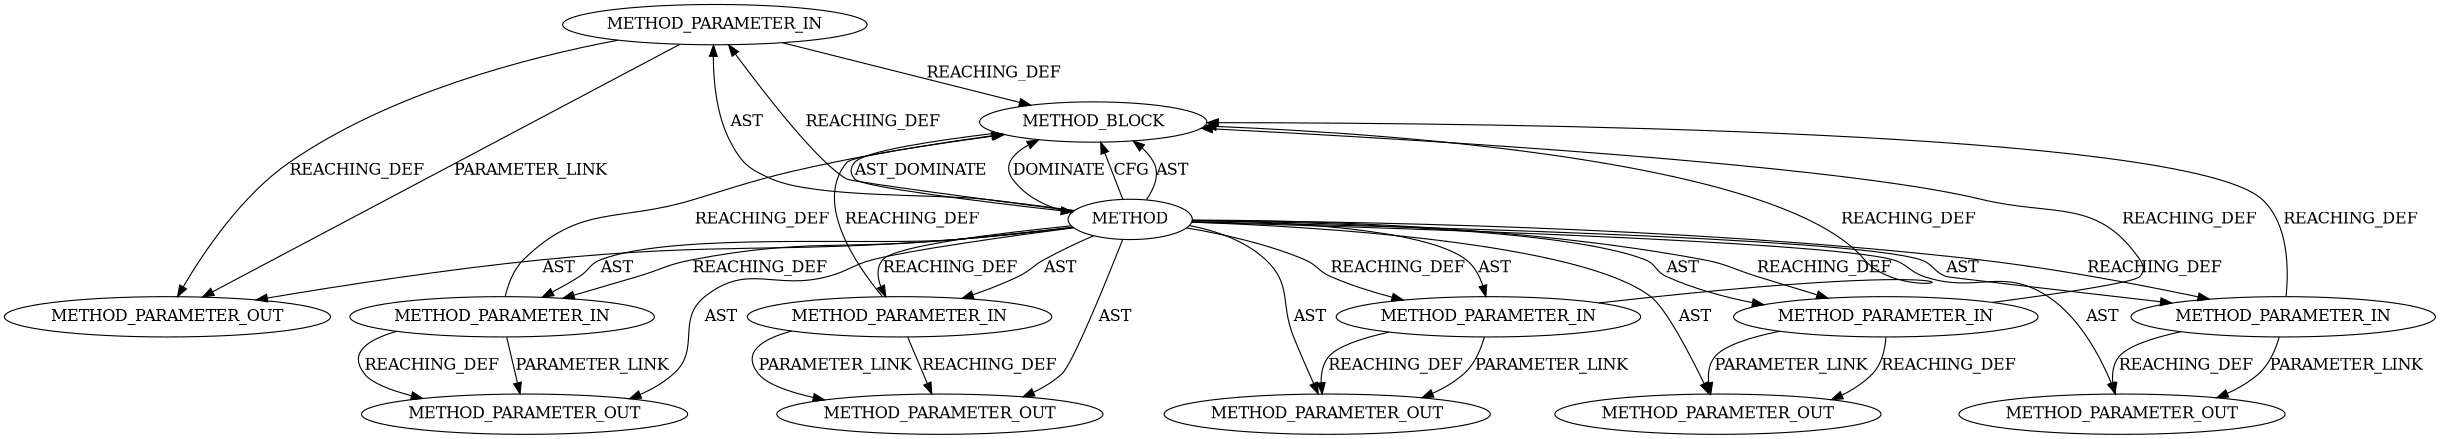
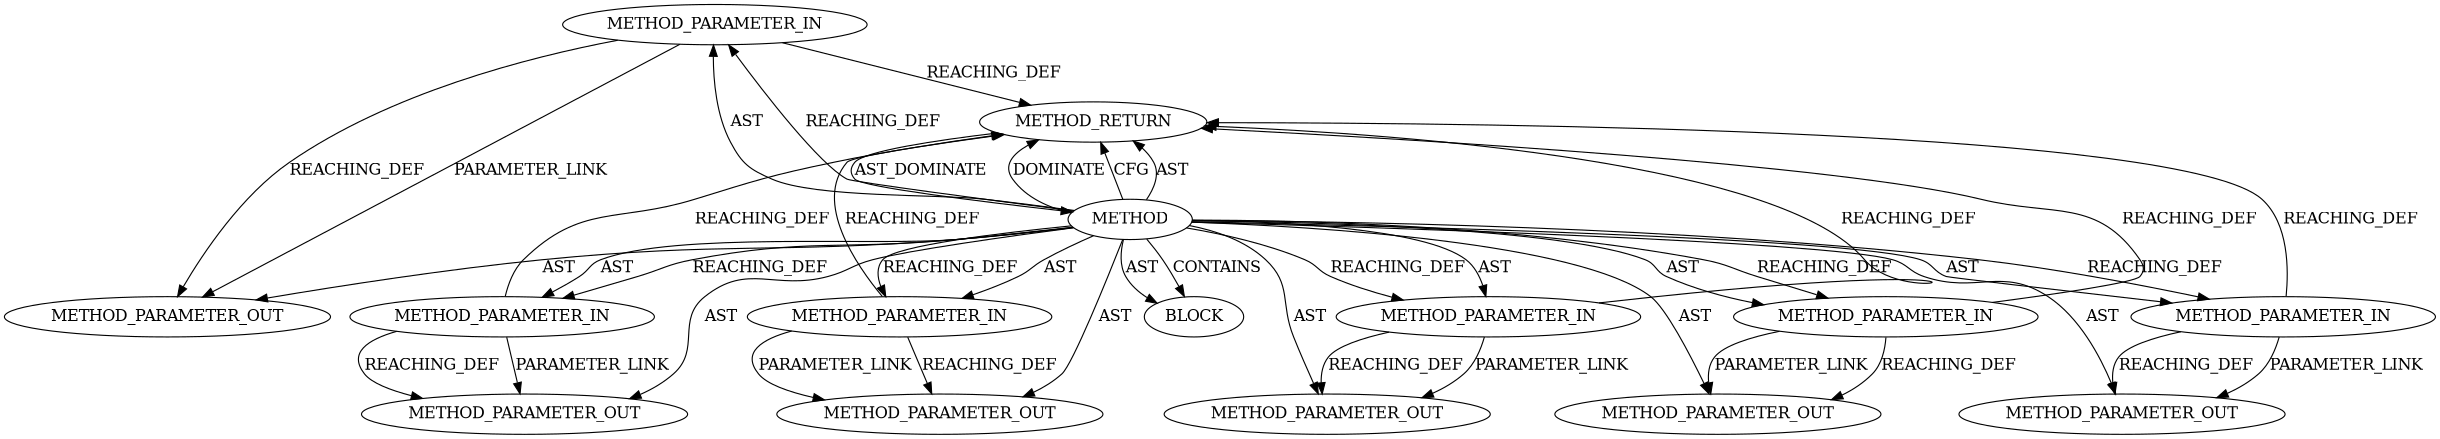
node "METHOD_BLOCK": label "METHOD_BLOCK" -> "METHOD_RETURN"
node "BLOCK": added
